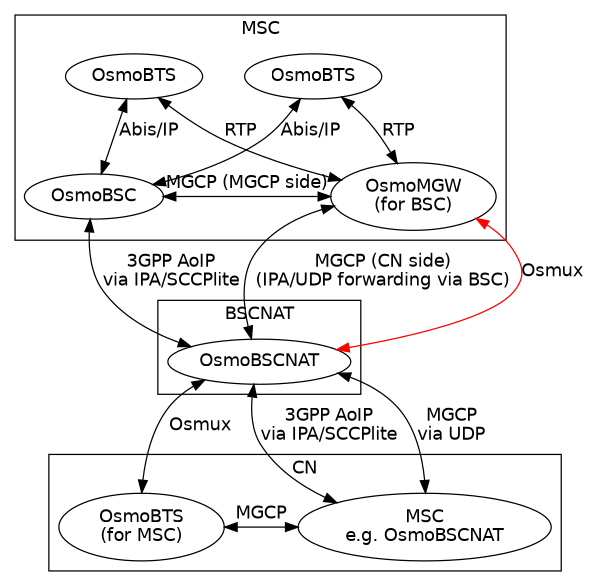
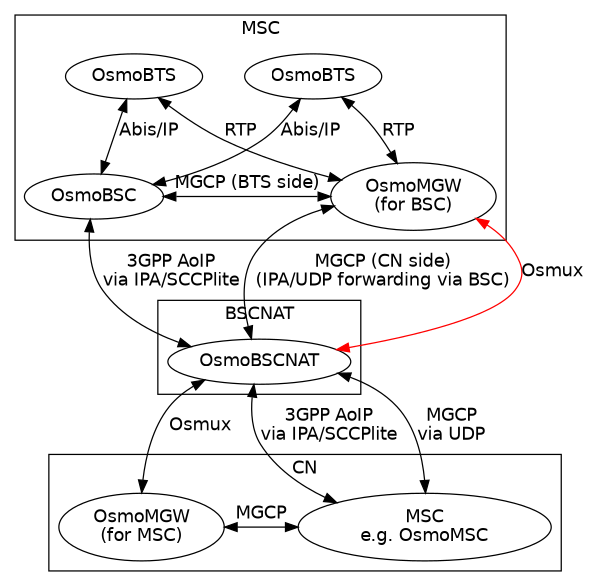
edge "OsmoBSC" -- "OsmoMGW (for BSC)": label "MGCP (MGCP side)" -> "MGCP (BTS side)"
node "OsmoBTS (for MSC)": label "OsmoBTS (for MSC)" -> "OsmoMGW (for MSC)"
node "MSC e.g. OsmoBSCNAT": label "MSC e.g. OsmoBSCNAT" -> "MSC e.g. OsmoMSC"
